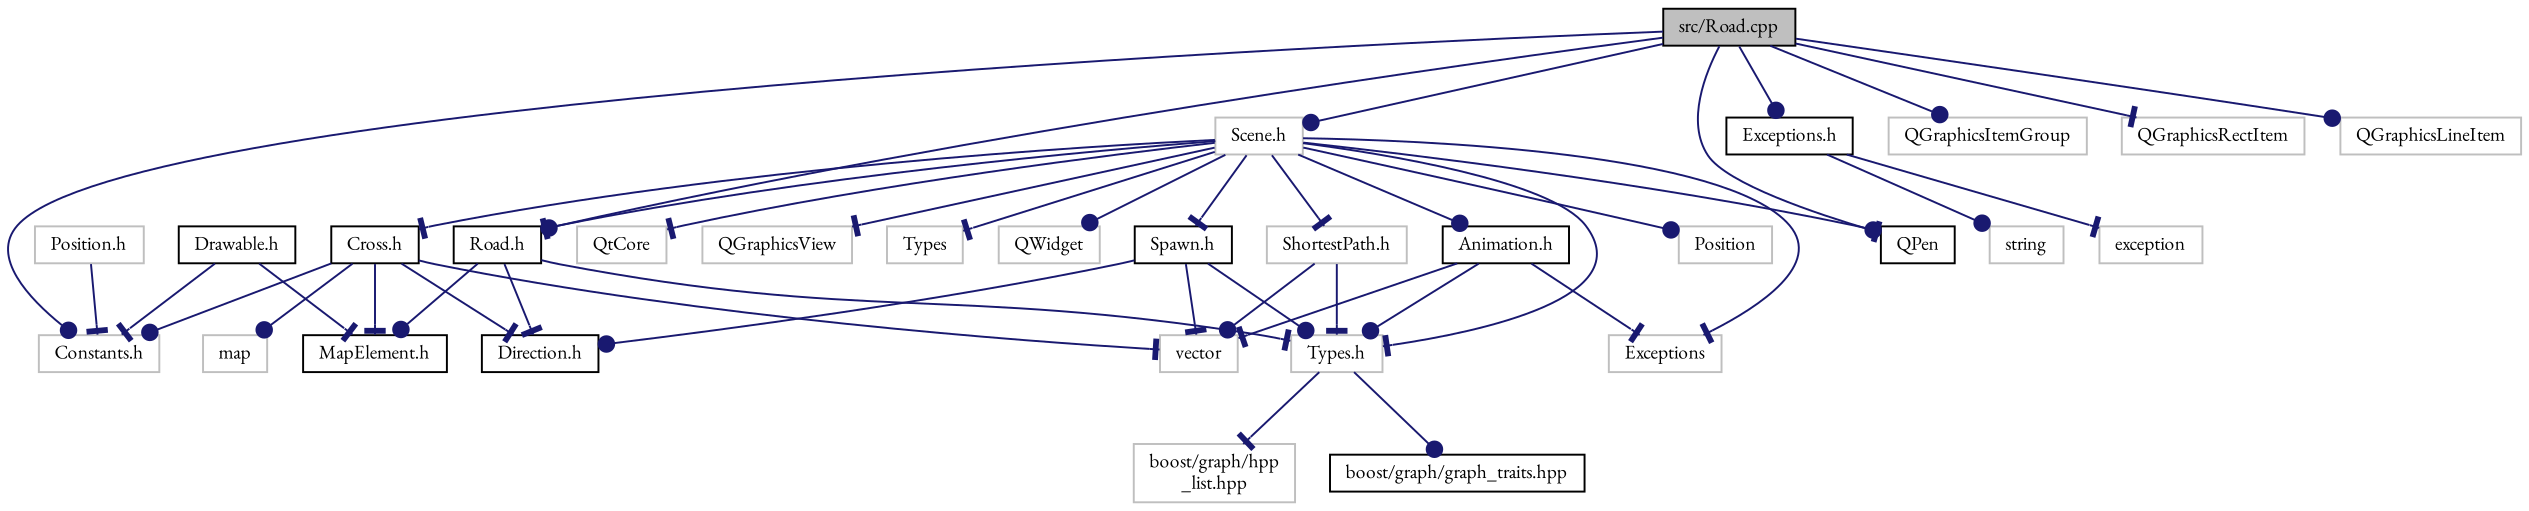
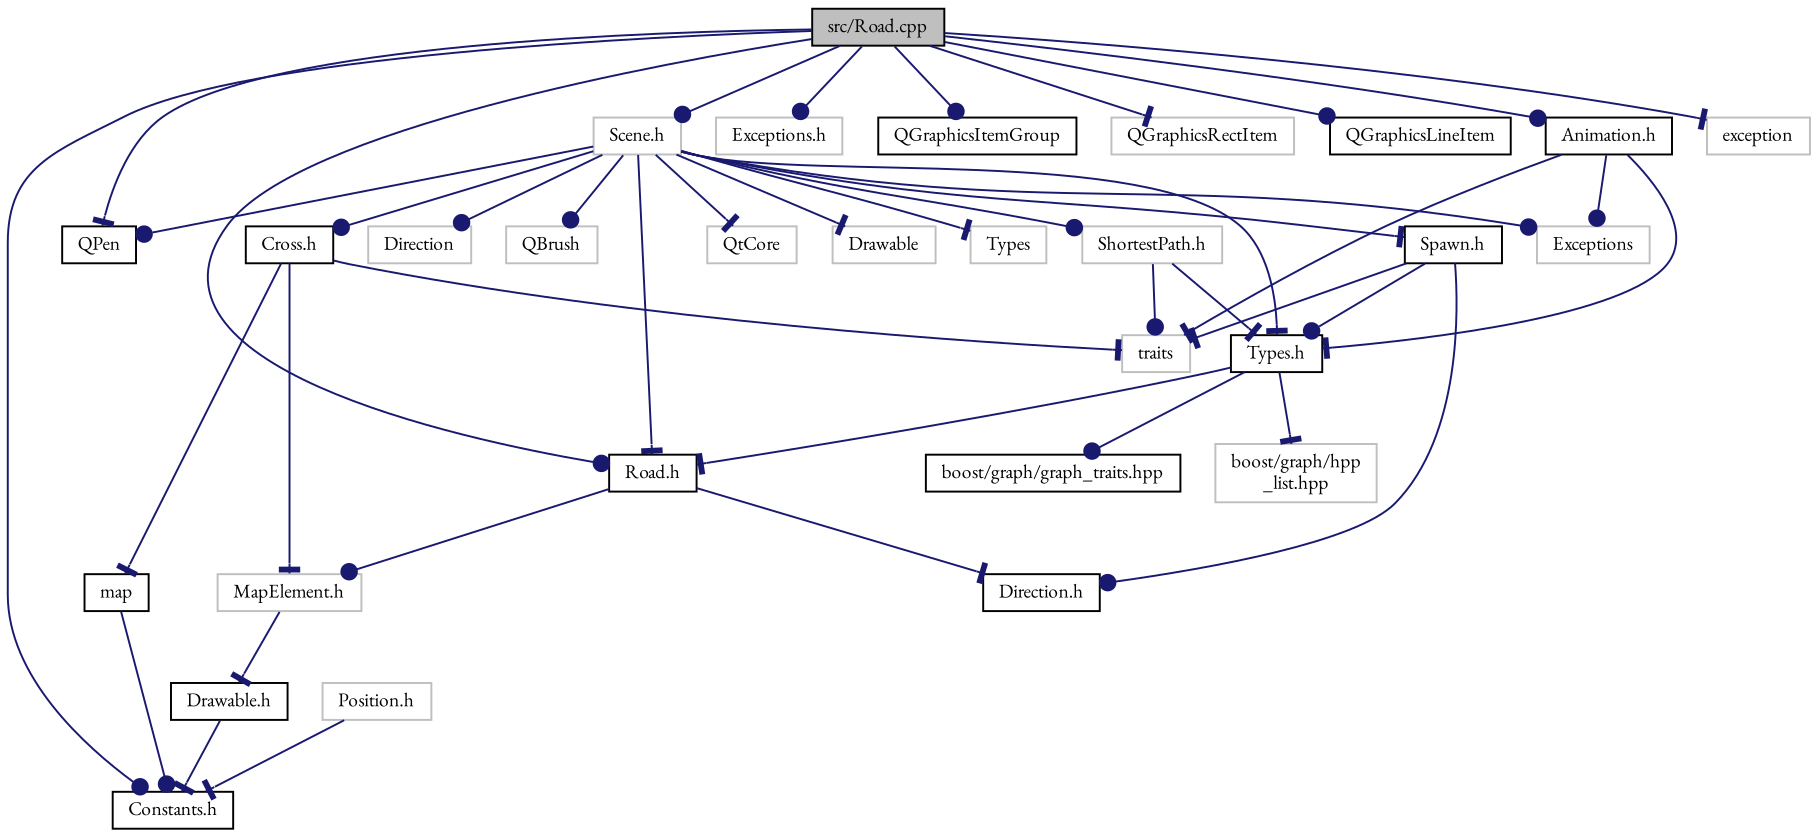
node "Exceptions.h": color black -> grey75
node "QGraphicsItemGroup": color grey75 -> black
node "QGraphicsLineItem": color grey75 -> black
edge "Scene.h" -> "Exceptions": arrowhead tee -> dot
edge "Scene.h" -> "Cross.h": arrowhead tee -> dot
edge "Scene.h" -> "ShortestPath.h": arrowhead tee -> dot
edge "Scene.h" -> "Animation.h": now "src/Road.cpp" -> "Animation.h"
edge "Exceptions.h" -> "exception": now "src/Road.cpp" -> "exception"
node "QGraphicsView": label "QGraphicsView" -> "Drawable"
node "QWidget": label "QWidget" -> "Direction"
node "Position": label "Position" -> "QBrush"
node "string": removed
edge "Drawable.h" -> "MapElement.h": reversed
edge "Cross.h" -> "map": arrowhead dot -> tee
edge "Animation.h" -> "Types.h": arrowhead dot -> tee
edge "Cross.h" -> "Constants.h": now "map" -> "Constants.h"
edge "Cross.h" -> "Direction.h": removed
edge "Animation.h" -> "Exceptions": arrowhead tee -> dot
edge "Road.h" -> "Types.h": reversed
node "Constants.h": color grey75 -> black
node "map": color grey75 -> black
node "MapElement.h": color black -> grey75
node "vector": label "vector" -> "traits"
node "Types.h": color grey75 -> black
